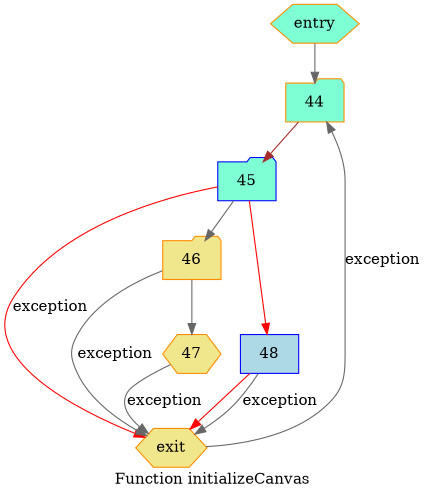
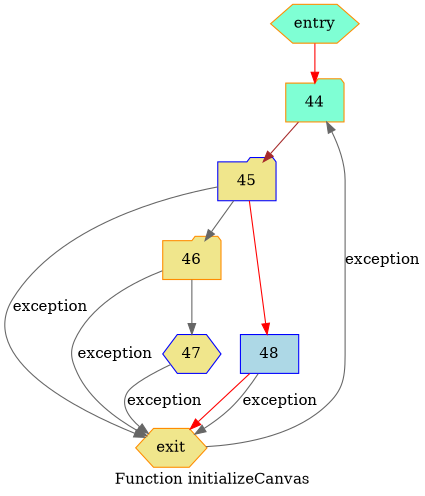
edge "entry" -> "44": color gray40 -> red
node "45": fillcolor aquamarine -> khaki
edge "45" -> "exit": color red -> gray40
node "47": color darkorange -> blue
